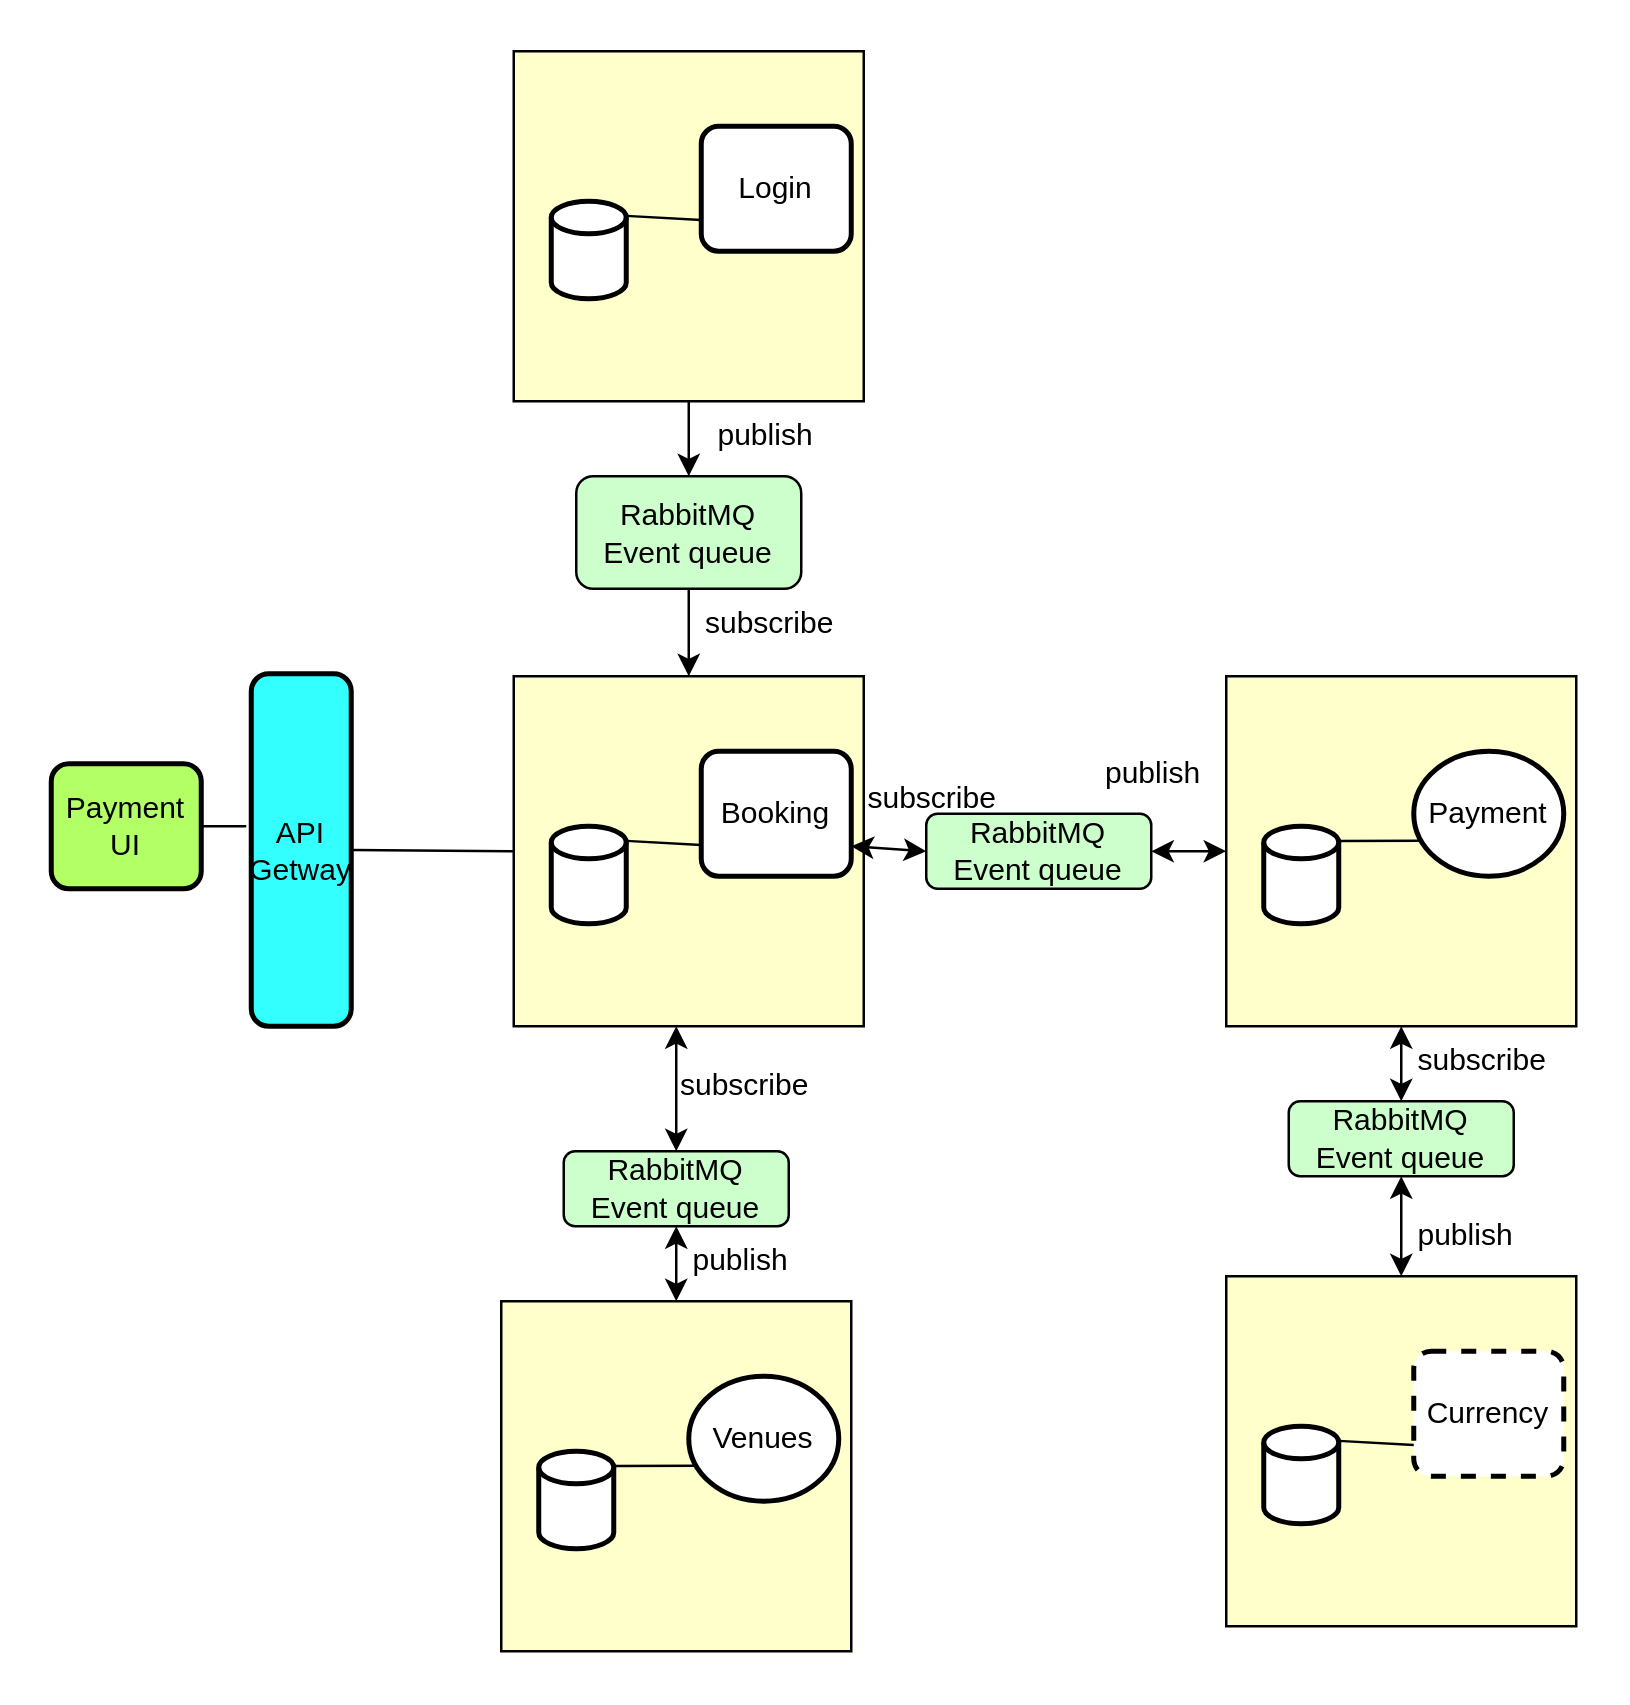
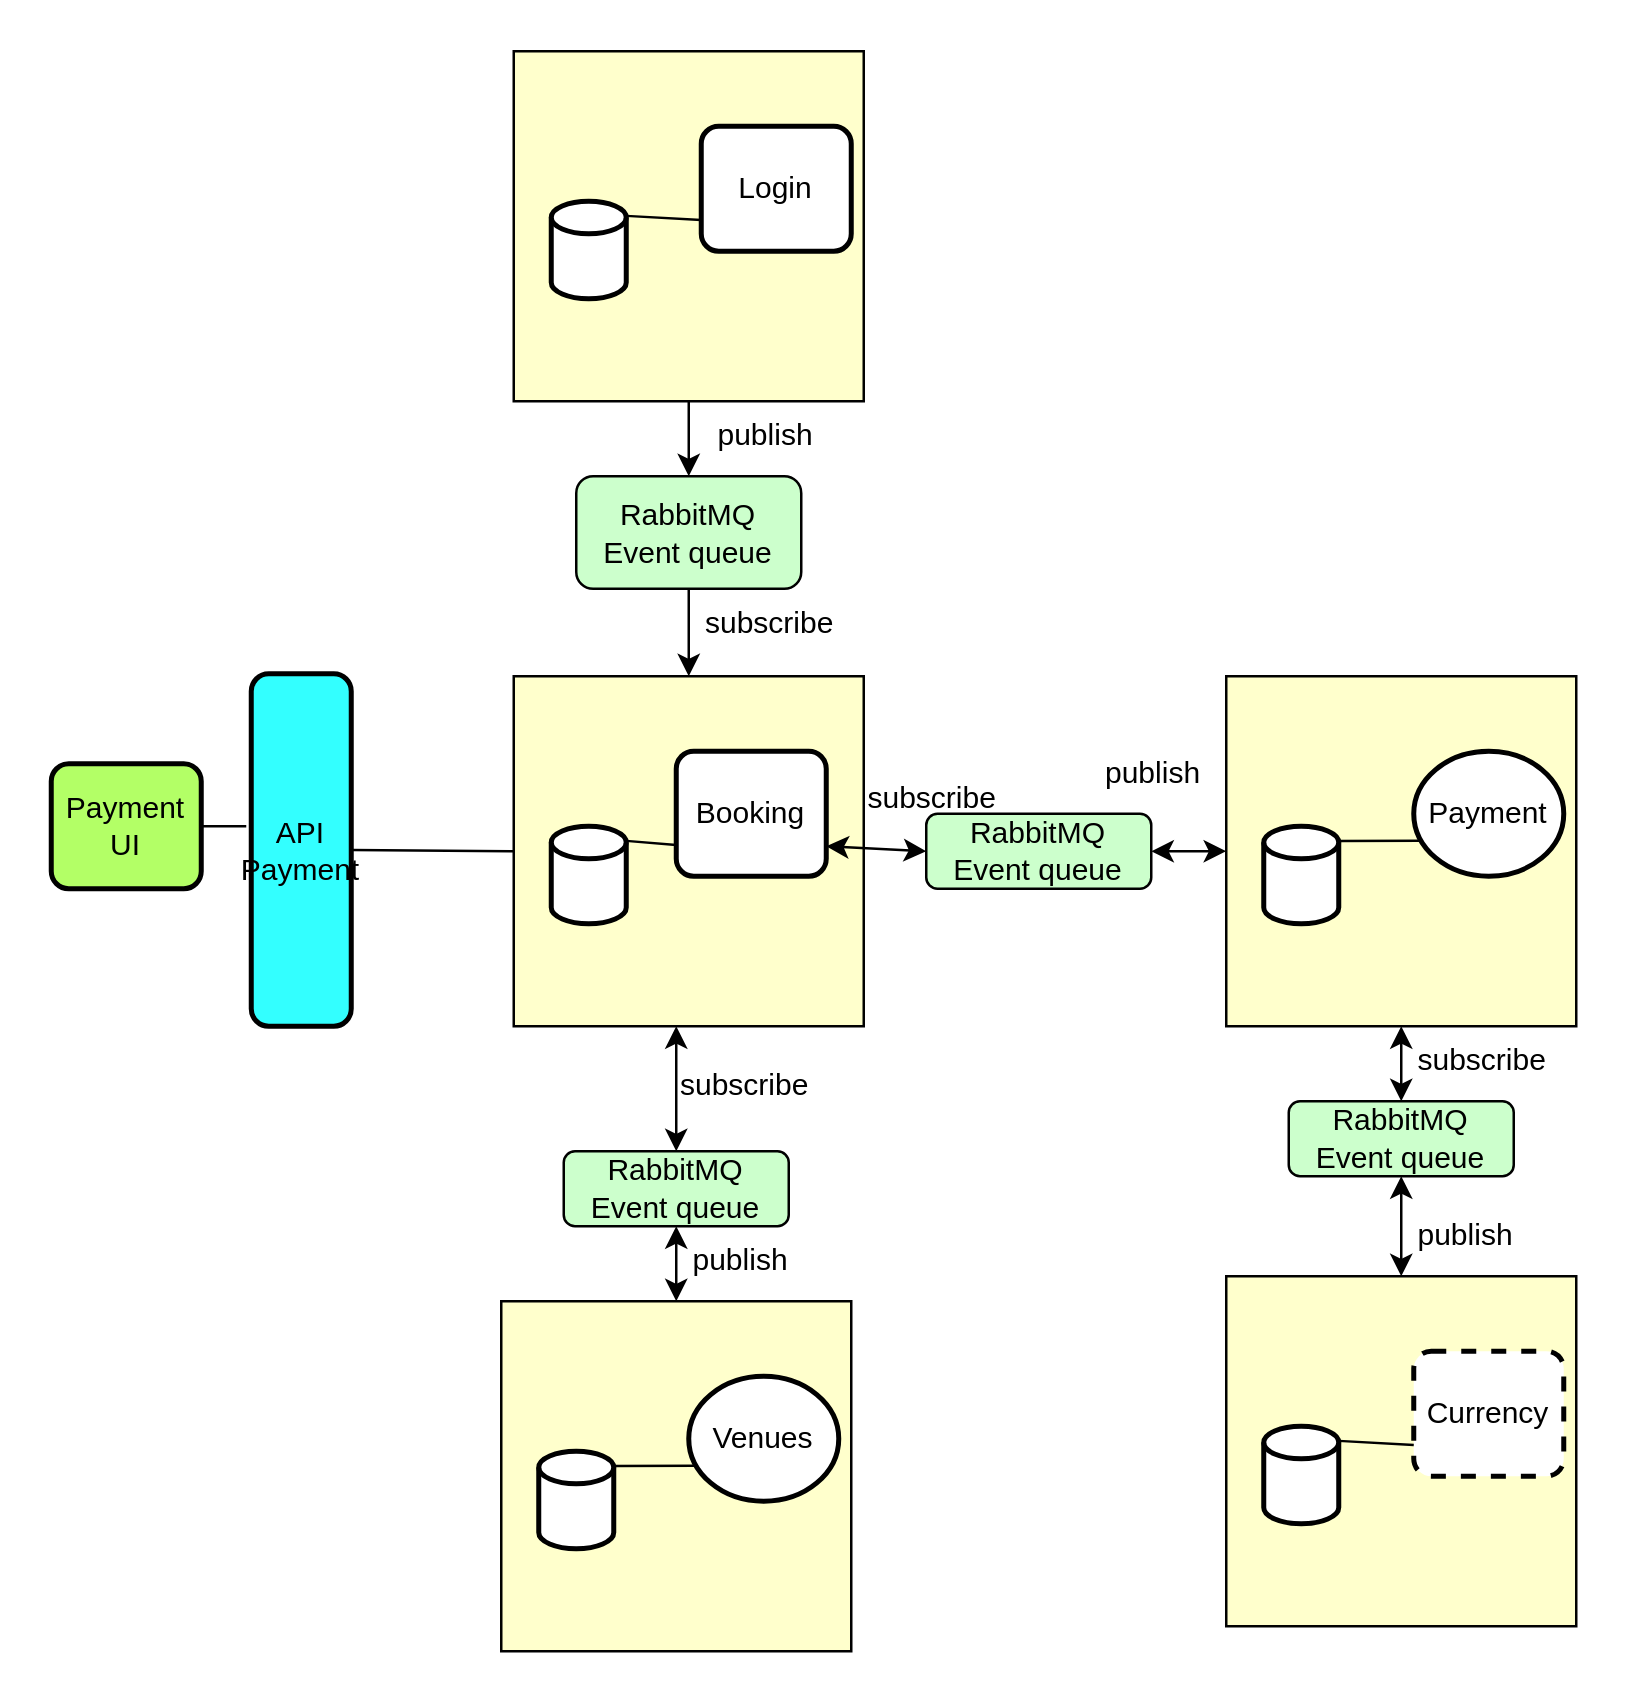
node "Booking": moved (776, 814) -> (751, 814)
node "API Getway": label "API Getway" -> "API Payment"
